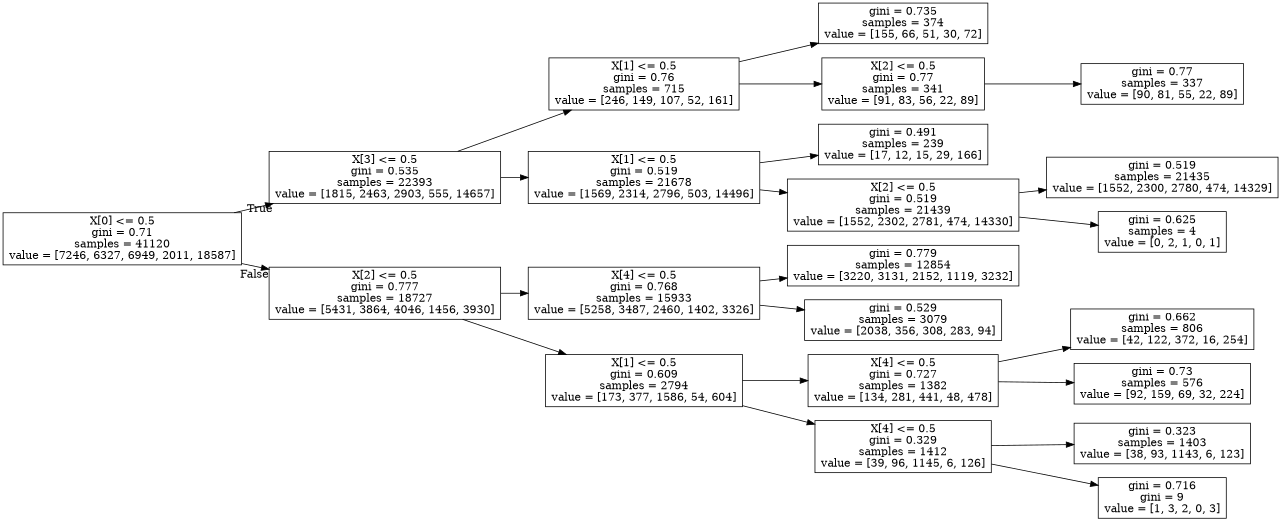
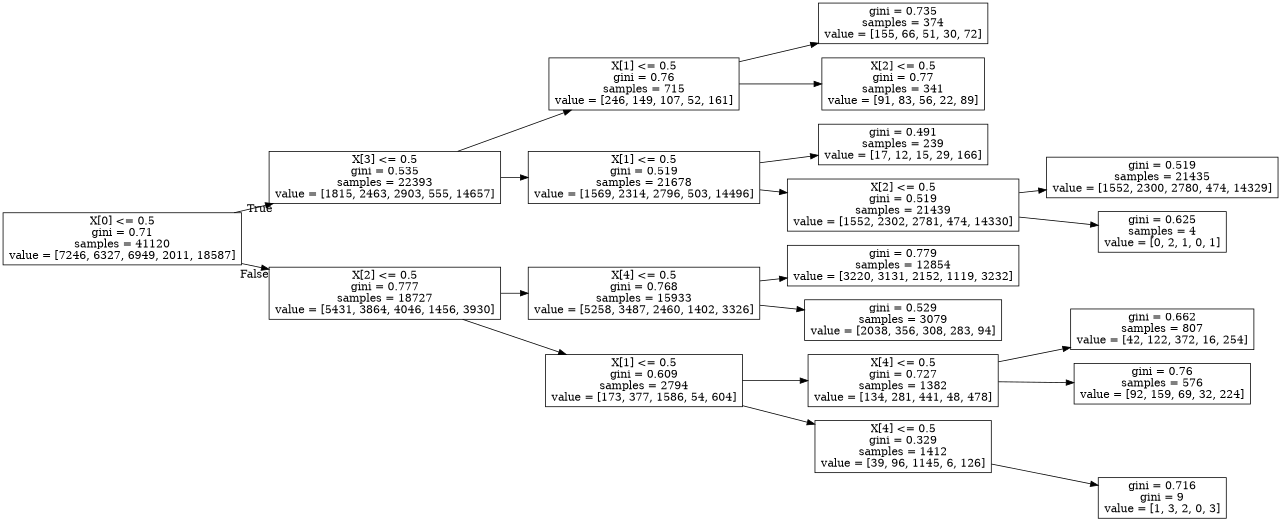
node "gini = 0.77 samples = 337 value = [90, 81, 55, 22, 89]": removed
node "gini = 0.662 samples = 806 value = [42, 122, 372, 16, 254]": label "gini = 0.662 samples = 806 value = [42, 122, 372, 16, 254]" -> "gini = 0.662 samples = 807 value = [42, 122, 372, 16, 254]"
node "gini = 0.73 samples = 576 value = [92, 159, 69, 32, 224]": label "gini = 0.73 samples = 576 value = [92, 159, 69, 32, 224]" -> "gini = 0.76 samples = 576 value = [92, 159, 69, 32, 224]"
node "gini = 0.323 samples = 1403 value = [38, 93, 1143, 6, 123]": removed
